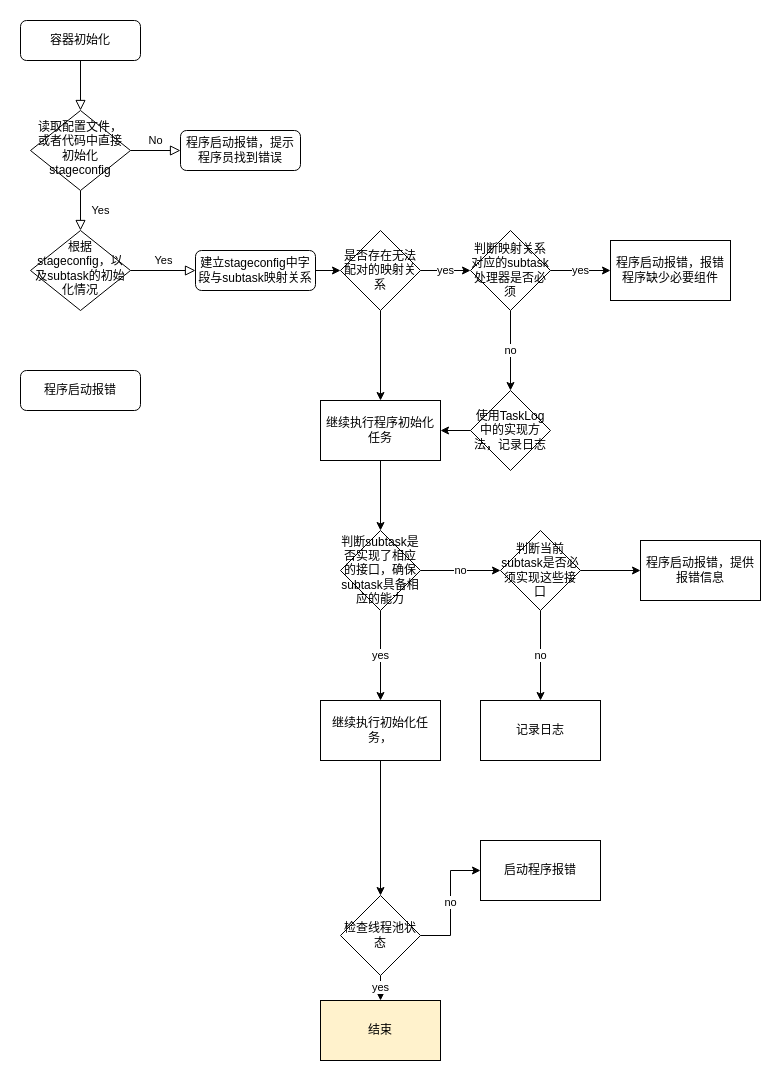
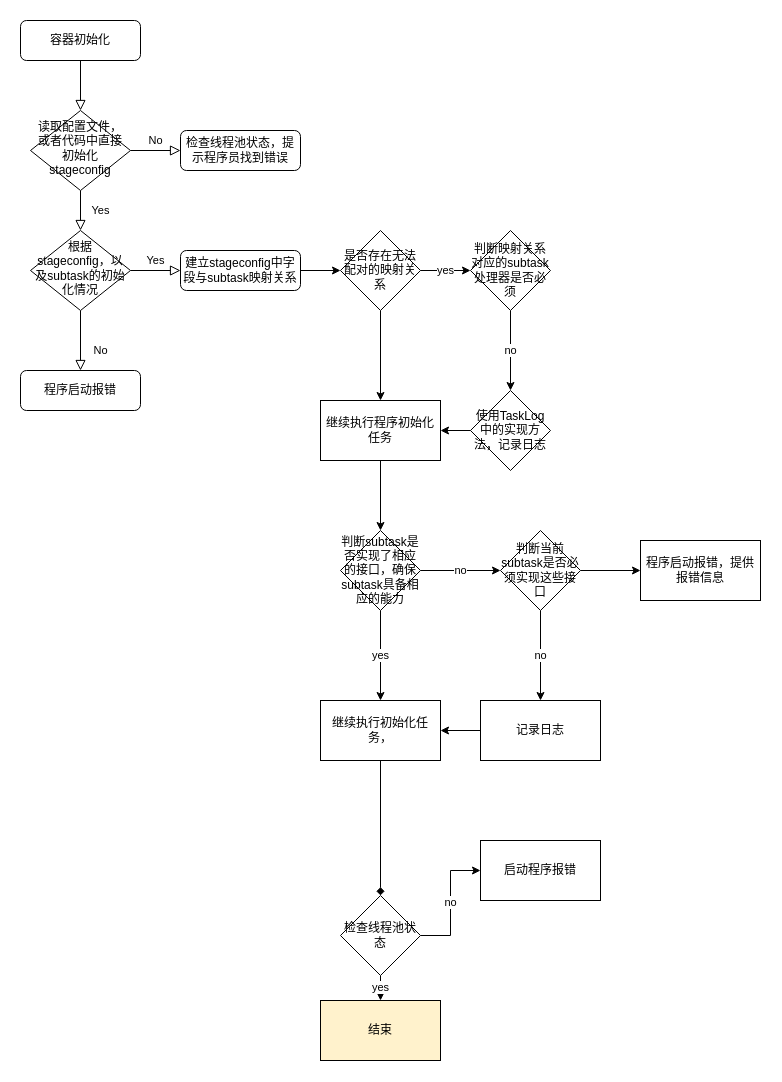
node "程序启动报错，提示程序员找到错误": label "程序启动报错，提示程序员找到错误" -> "检查线程池状态，提示程序员找到错误"
node "建立stageconfig中字段与subtask映射关系": moved (256, 271) -> (241, 271)
edge "判断映射关系对应的subtask处理器是否必须" -> "程序启动报错，报错程序缺少必要组件": removed, label "yes"
node "程序启动报错，报错程序缺少必要组件": removed
edge "根据stageconfig，以及subtask的初始化情况" -> "程序启动报错": added, label "No"
edge "记录日志" -> "继续执行初始化任务，": added
edge "继续执行初始化任务，" -> "检查线程池状态": arrowhead classic -> diamond
